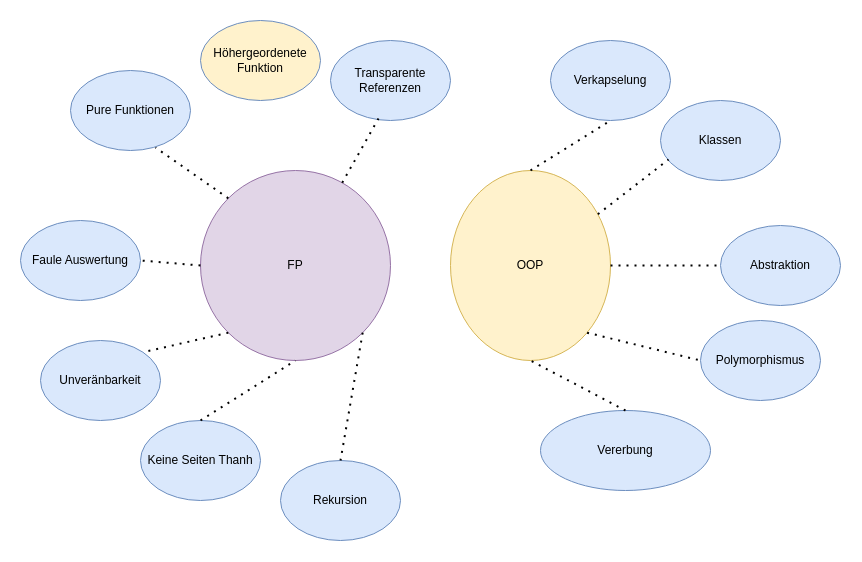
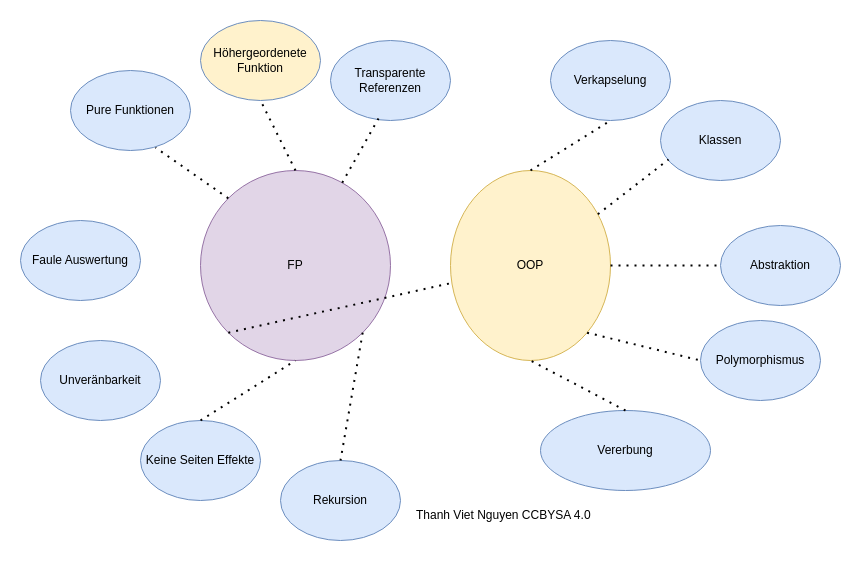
edge "Höhergeordenete Funktion" -- "FP": added
edge "Faule Auswertung" -- "FP": removed
edge "FP" -- "Unveränbarkeit": now "FP" -- "OOP"
node "Keine Seiten Thanh": label "Keine Seiten Thanh" -> "Keine Seiten Effekte"
node "Thanh Viet Nguyen CCBYSA 4.0": added
